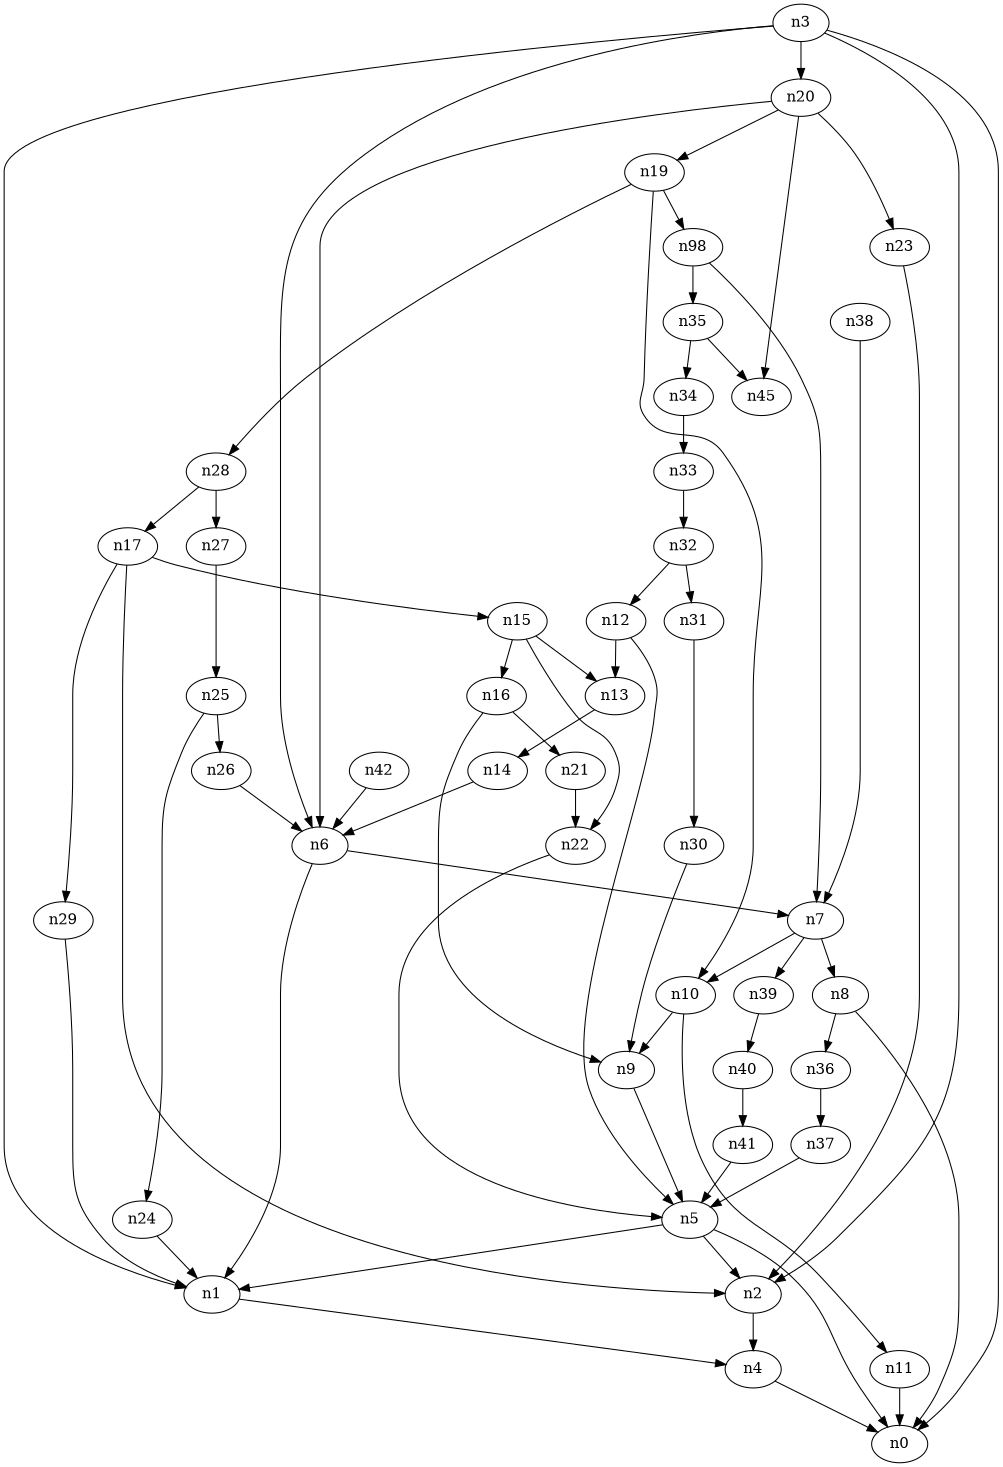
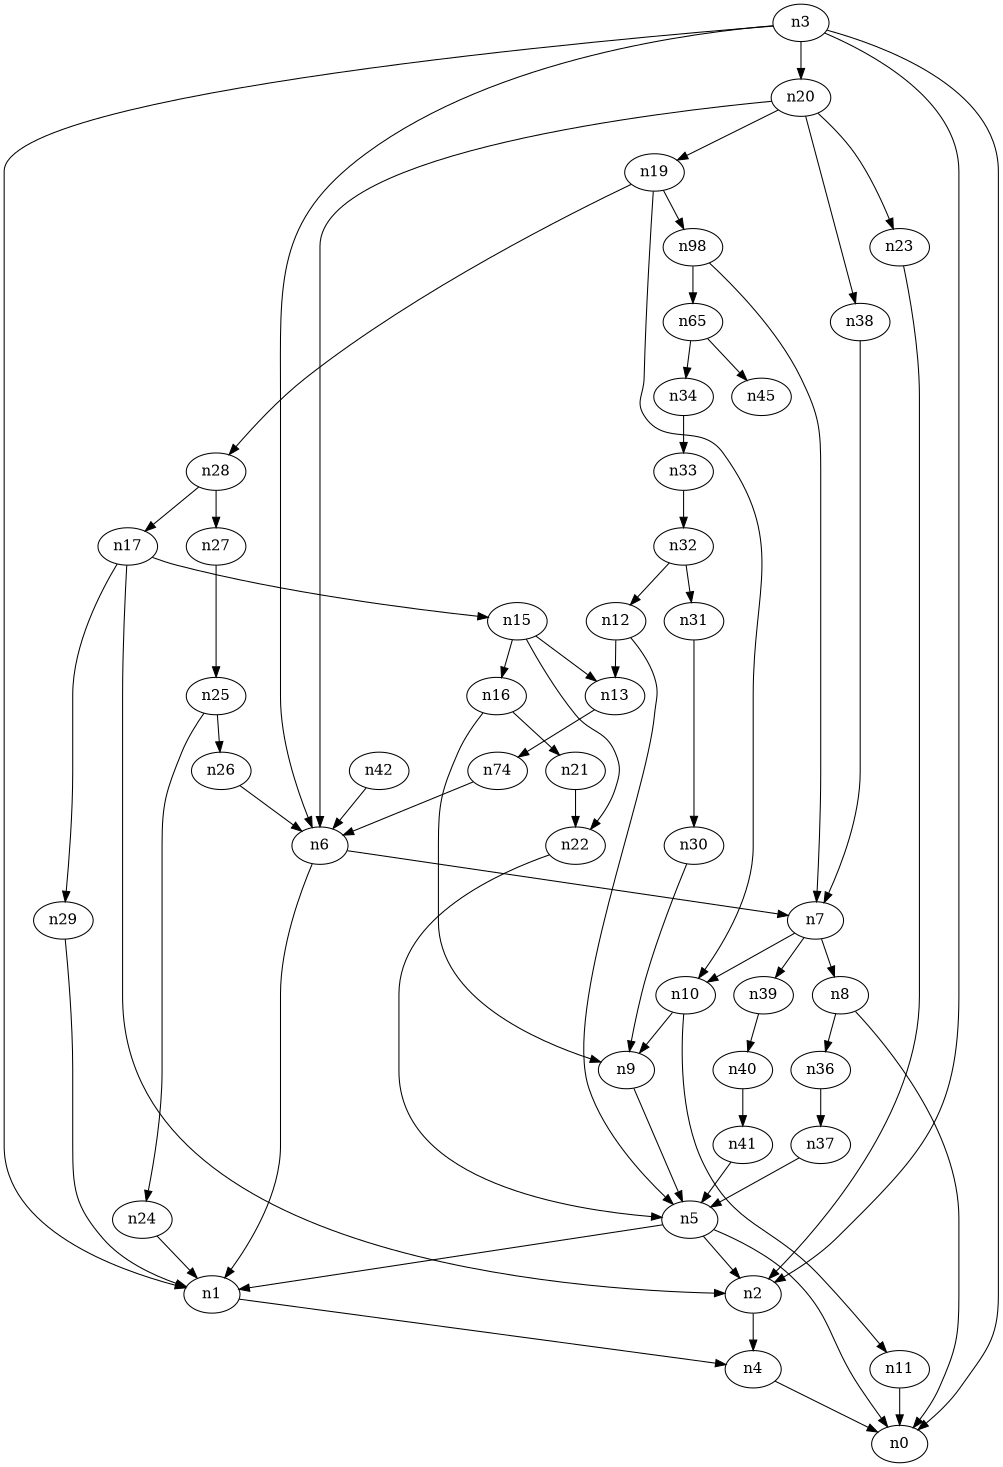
edge "n20" -> "n45": now "n20" -> "n38"
node "n35": label "n35" -> "n65"
node "n14": label "n14" -> "n74"
